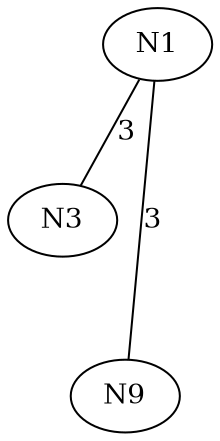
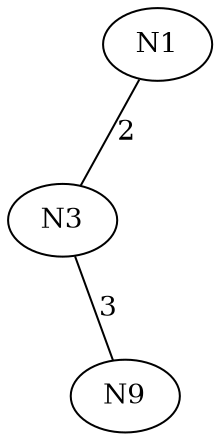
edge "N1" -- "N3": label "3" -> "2"
edge "N1" -- "N9": now "N3" -- "N9"
